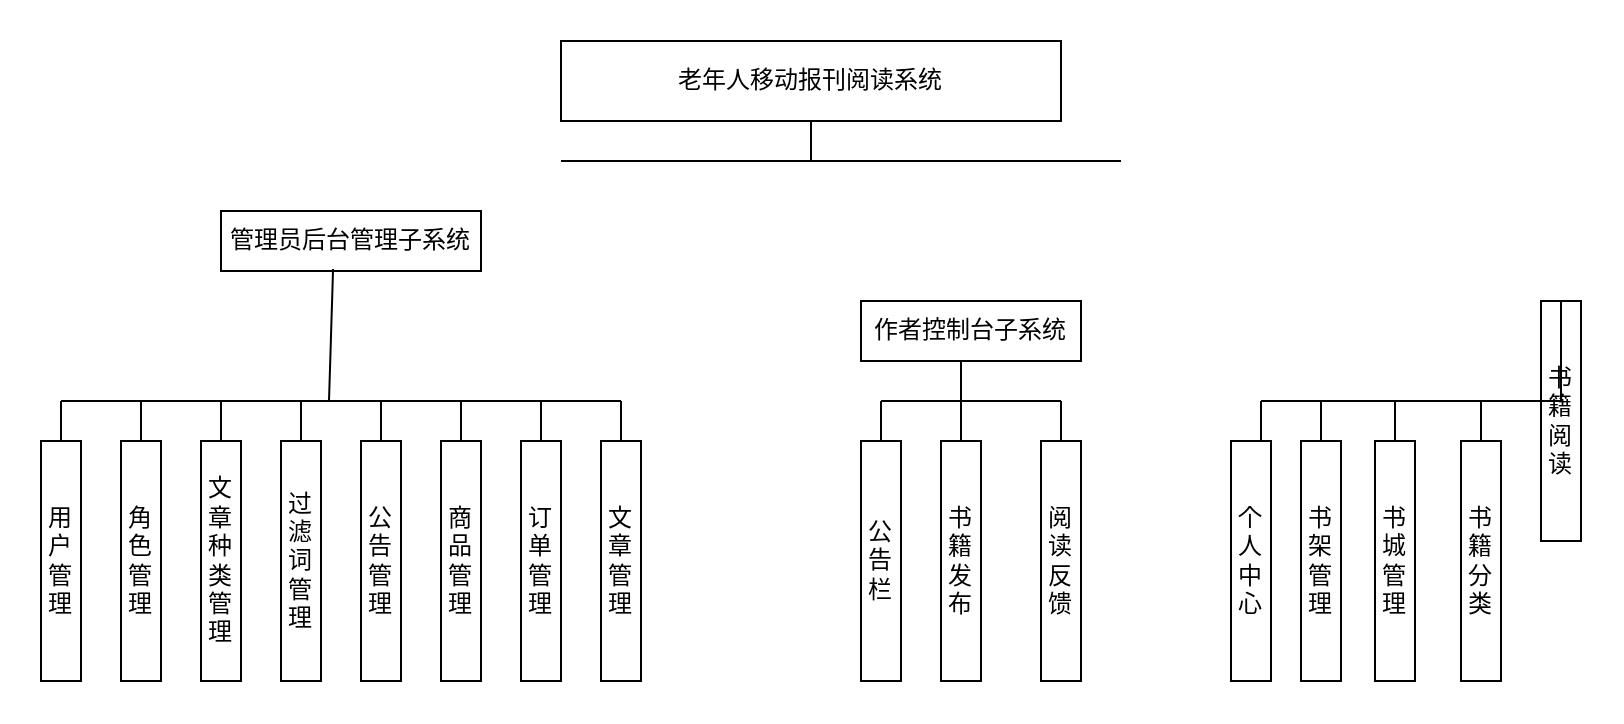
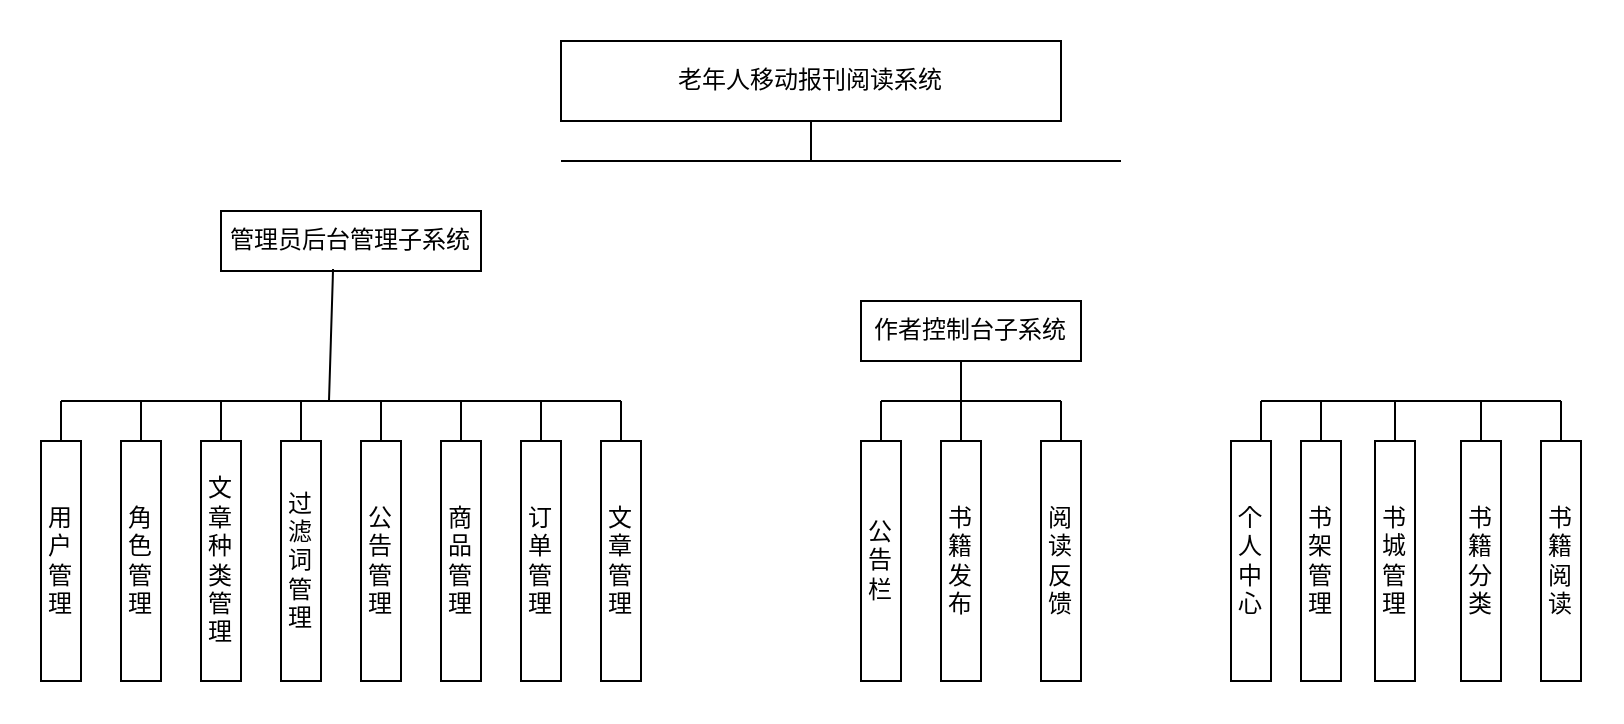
node "书籍阅读": moved (1561, 421) -> (1561, 561)
